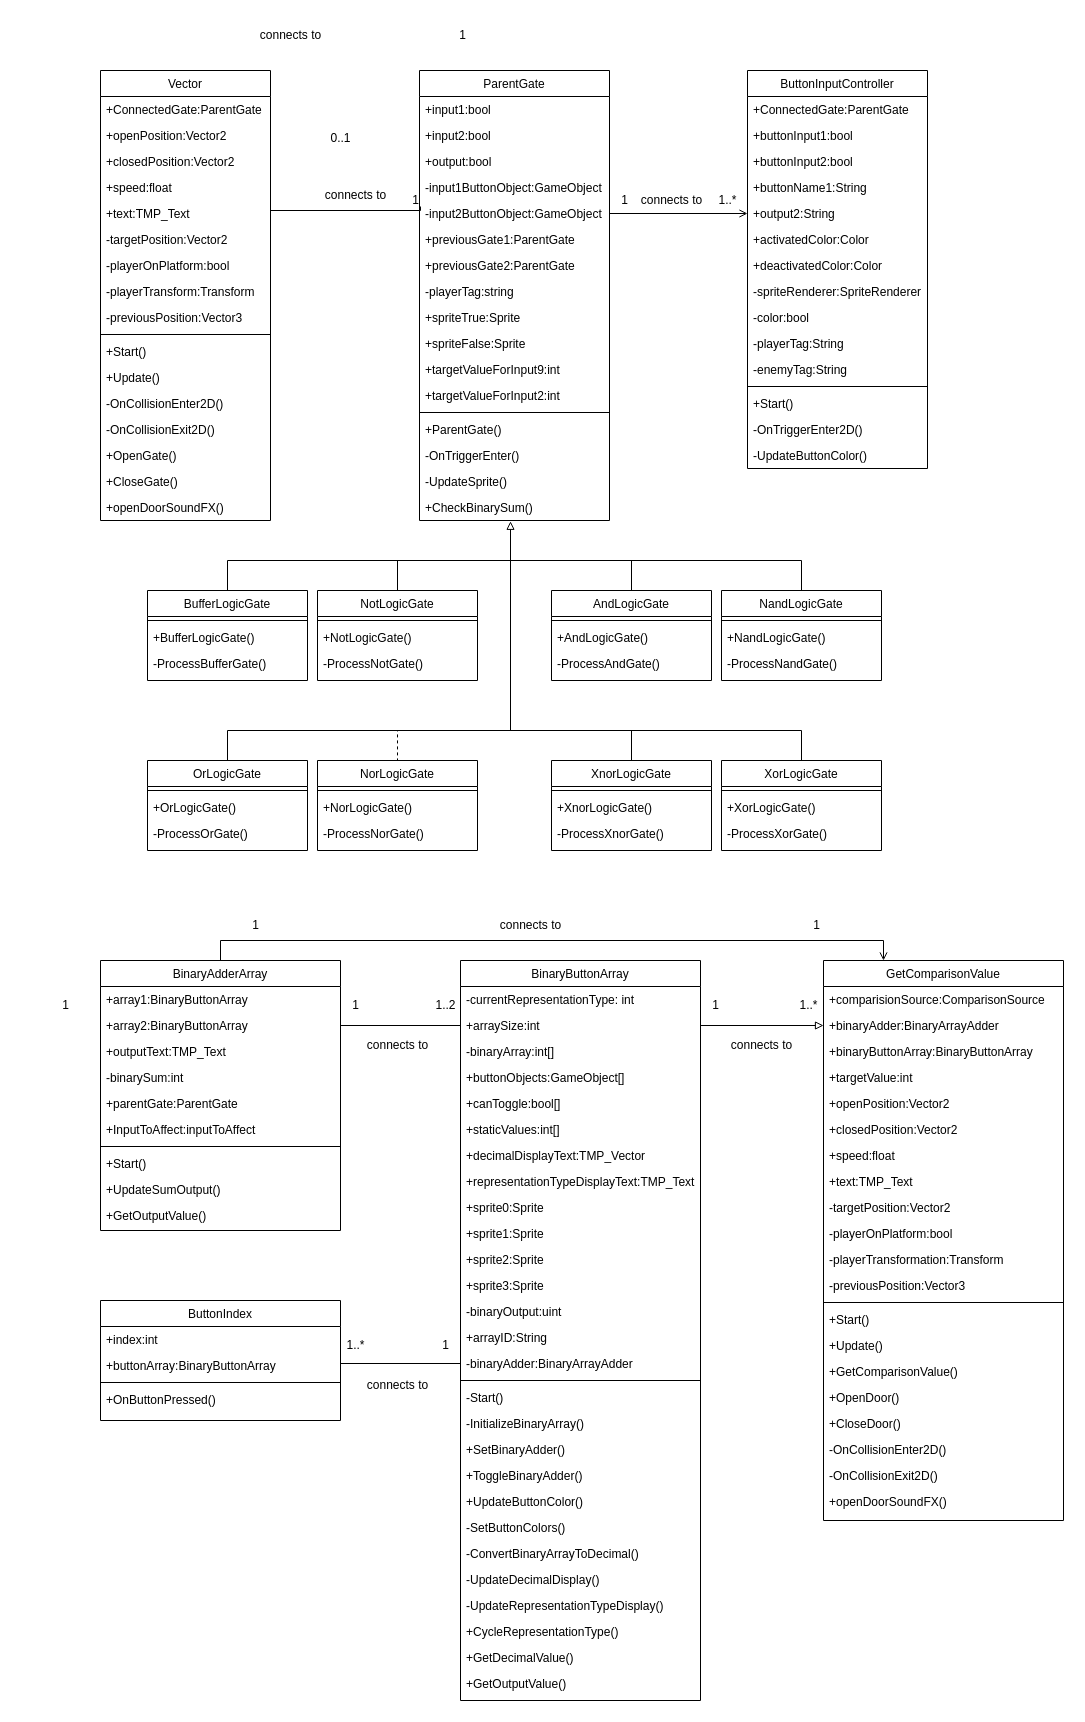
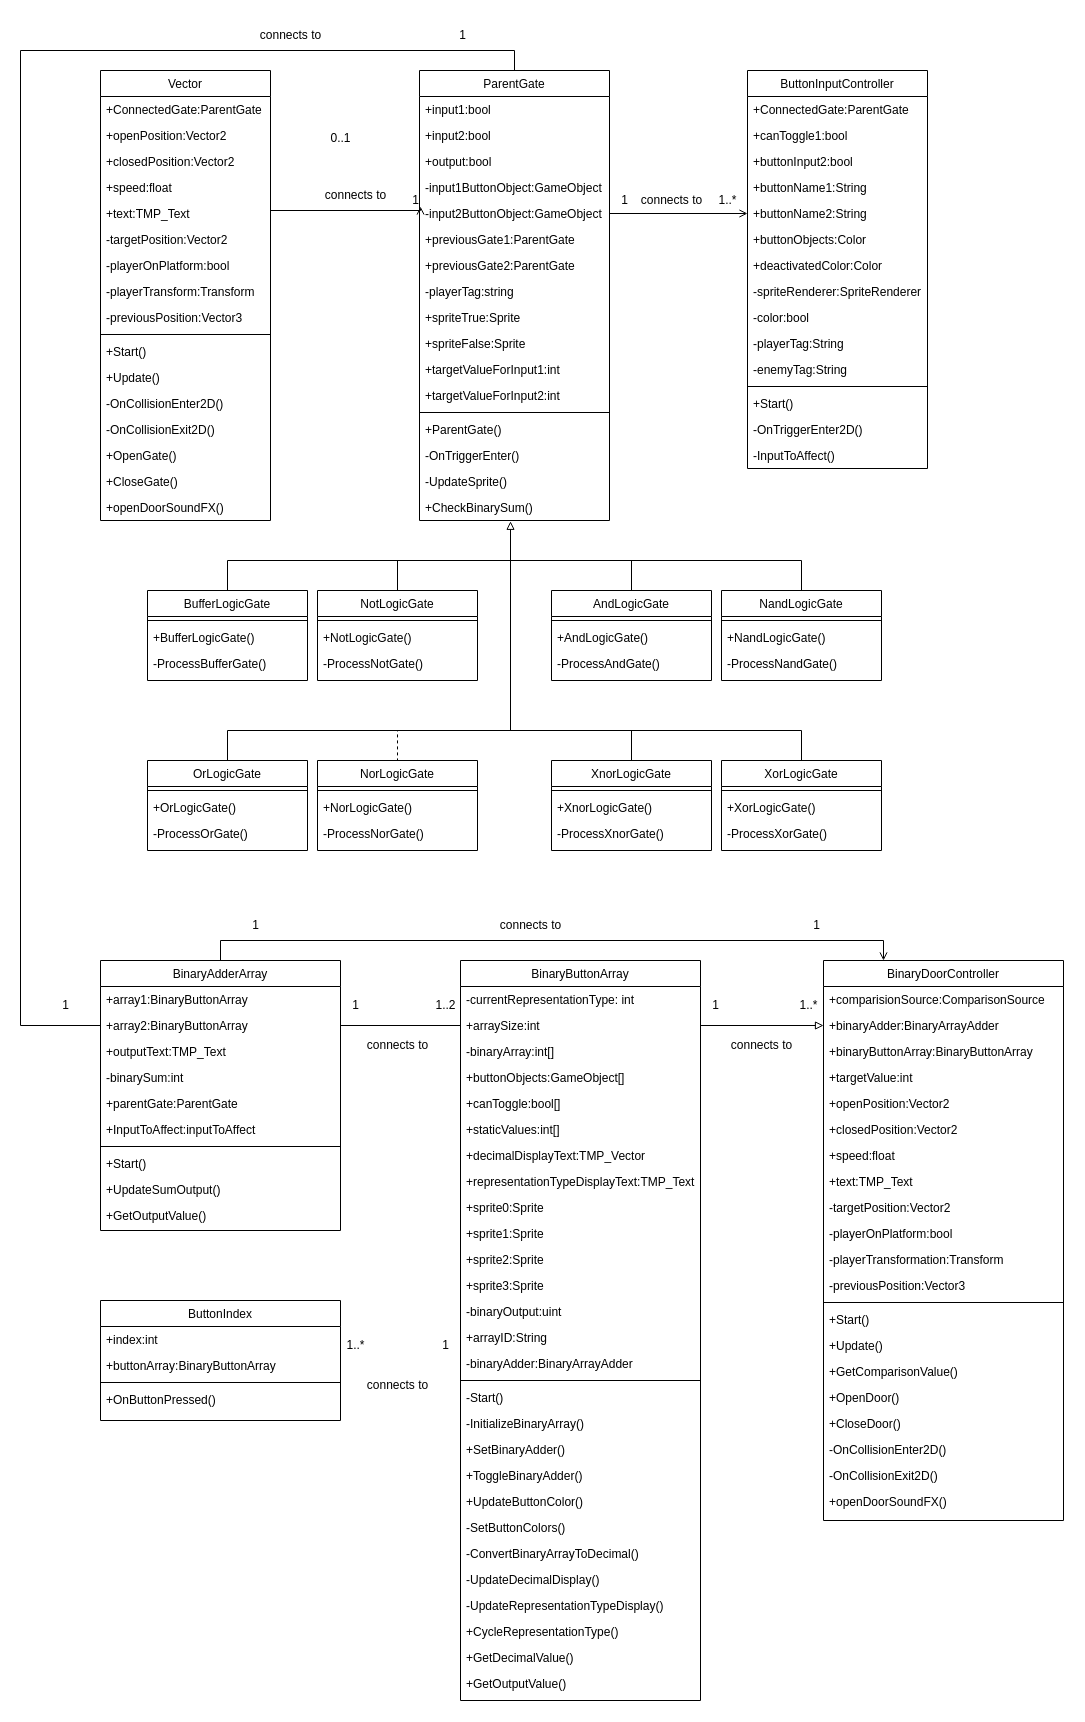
node "+buttonInput1:bool": label "+buttonInput1:bool" -> "+canToggle1:bool"
edge "-input1ButtonObject:GameObject" -- "Vector": arrowhead none -> open
node "+output2:String": label "+output2:String" -> "+buttonName2:String"
node "+activatedColor:Color": label "+activatedColor:Color" -> "+buttonObjects:Color"
edge "ParentGate" -- "+array2:BinaryButtonArray": added
node "+targetValueForInput9:int": label "+targetValueForInput9:int" -> "+targetValueForInput1:int"
node "-UpdateButtonColor()": label "-UpdateButtonColor()" -> "-InputToAffect()"
node "GetComparisonValue": label "GetComparisonValue" -> "BinaryDoorController"
edge "-binaryAdder:BinaryArrayAdder" -- "+OnButtonPressed()": removed
